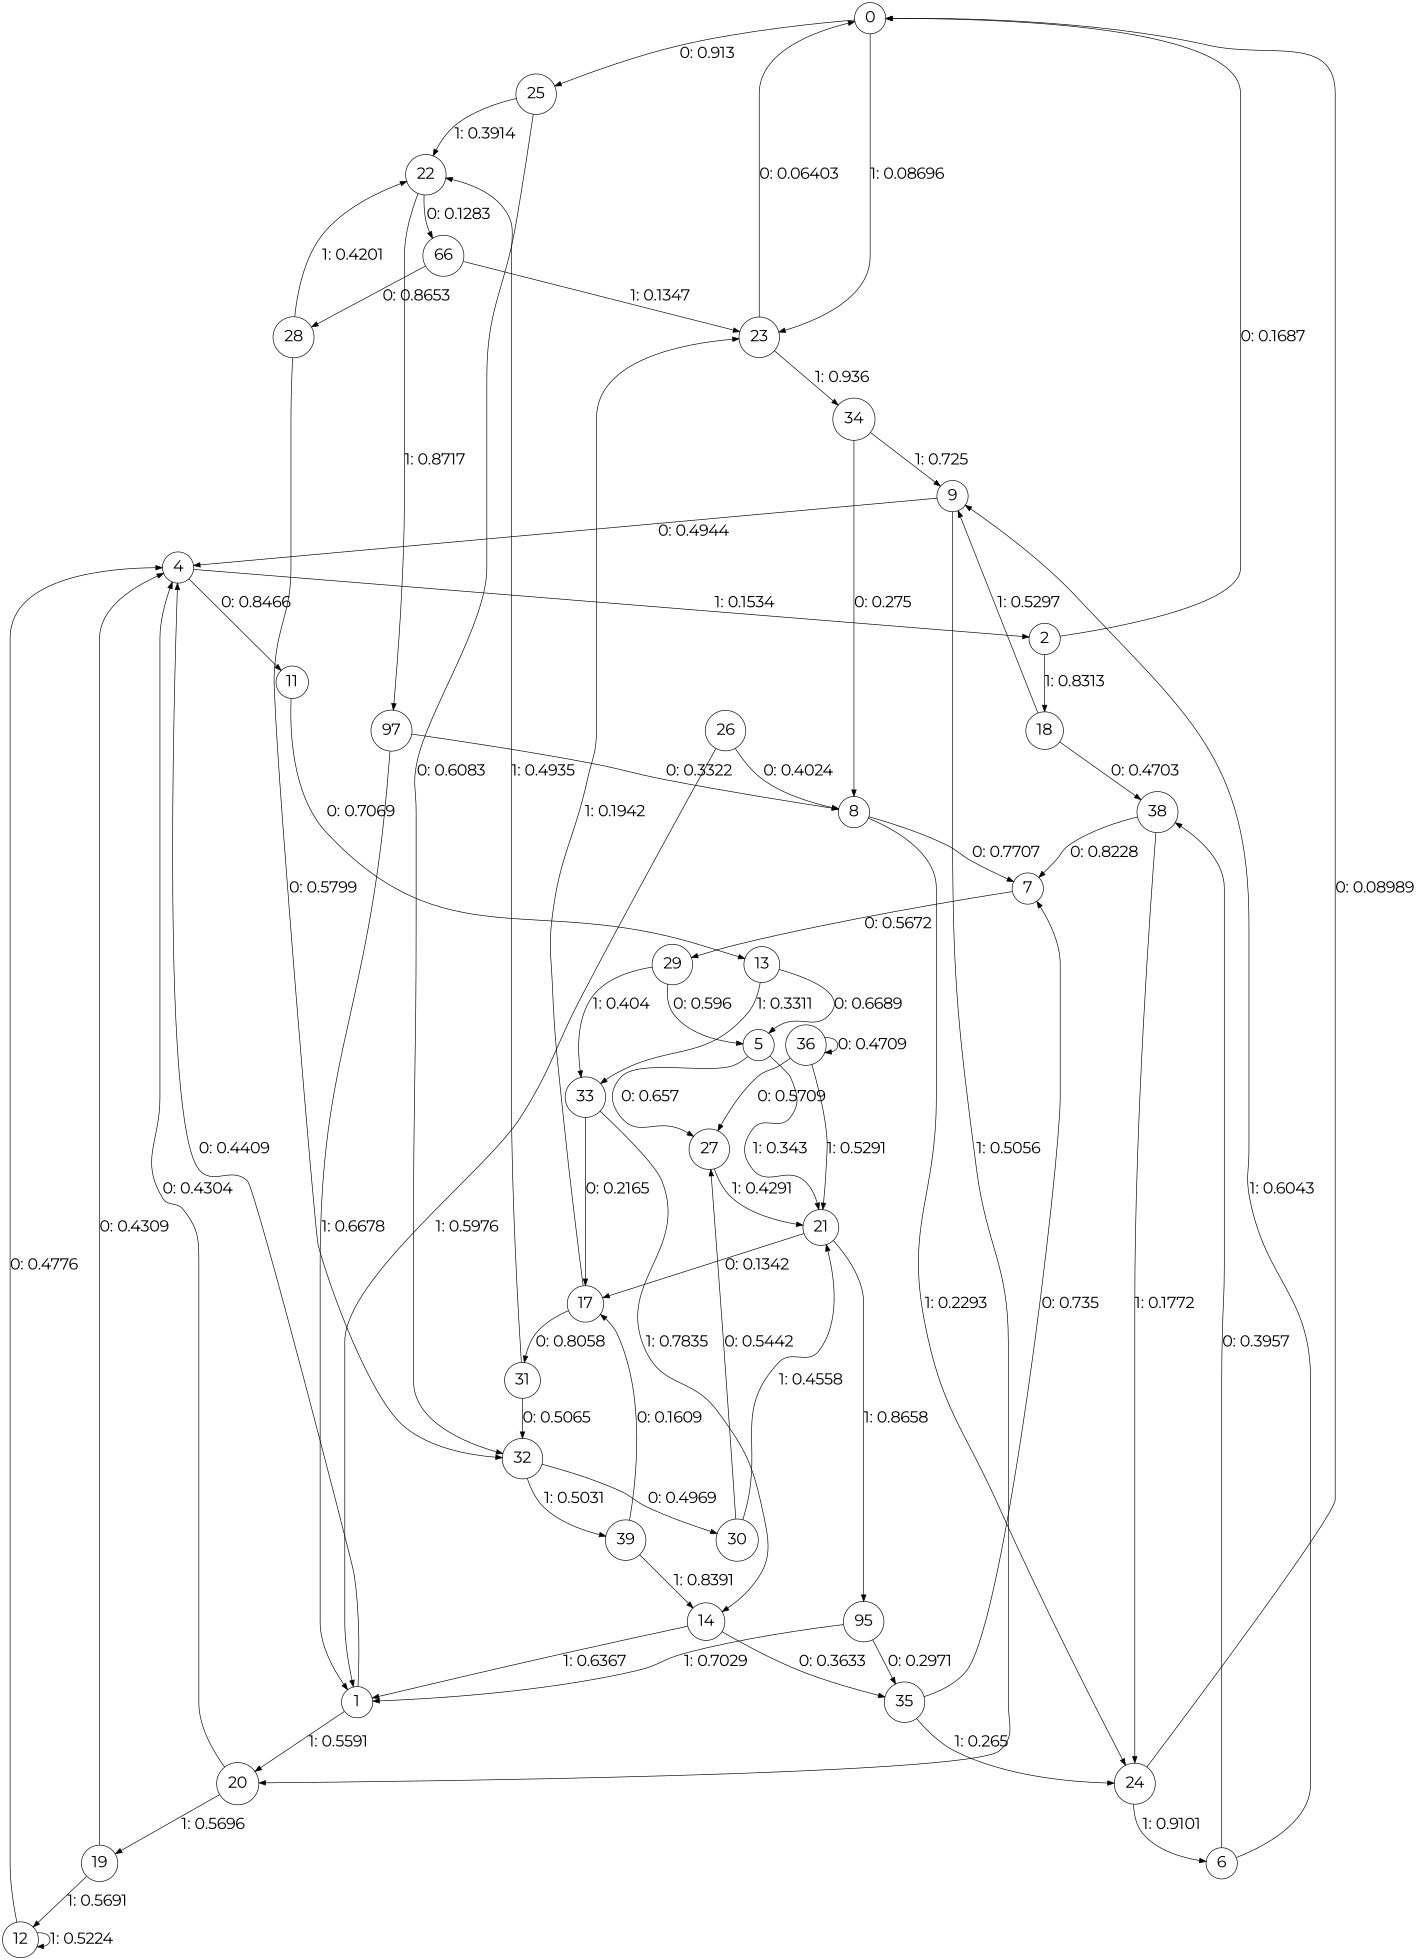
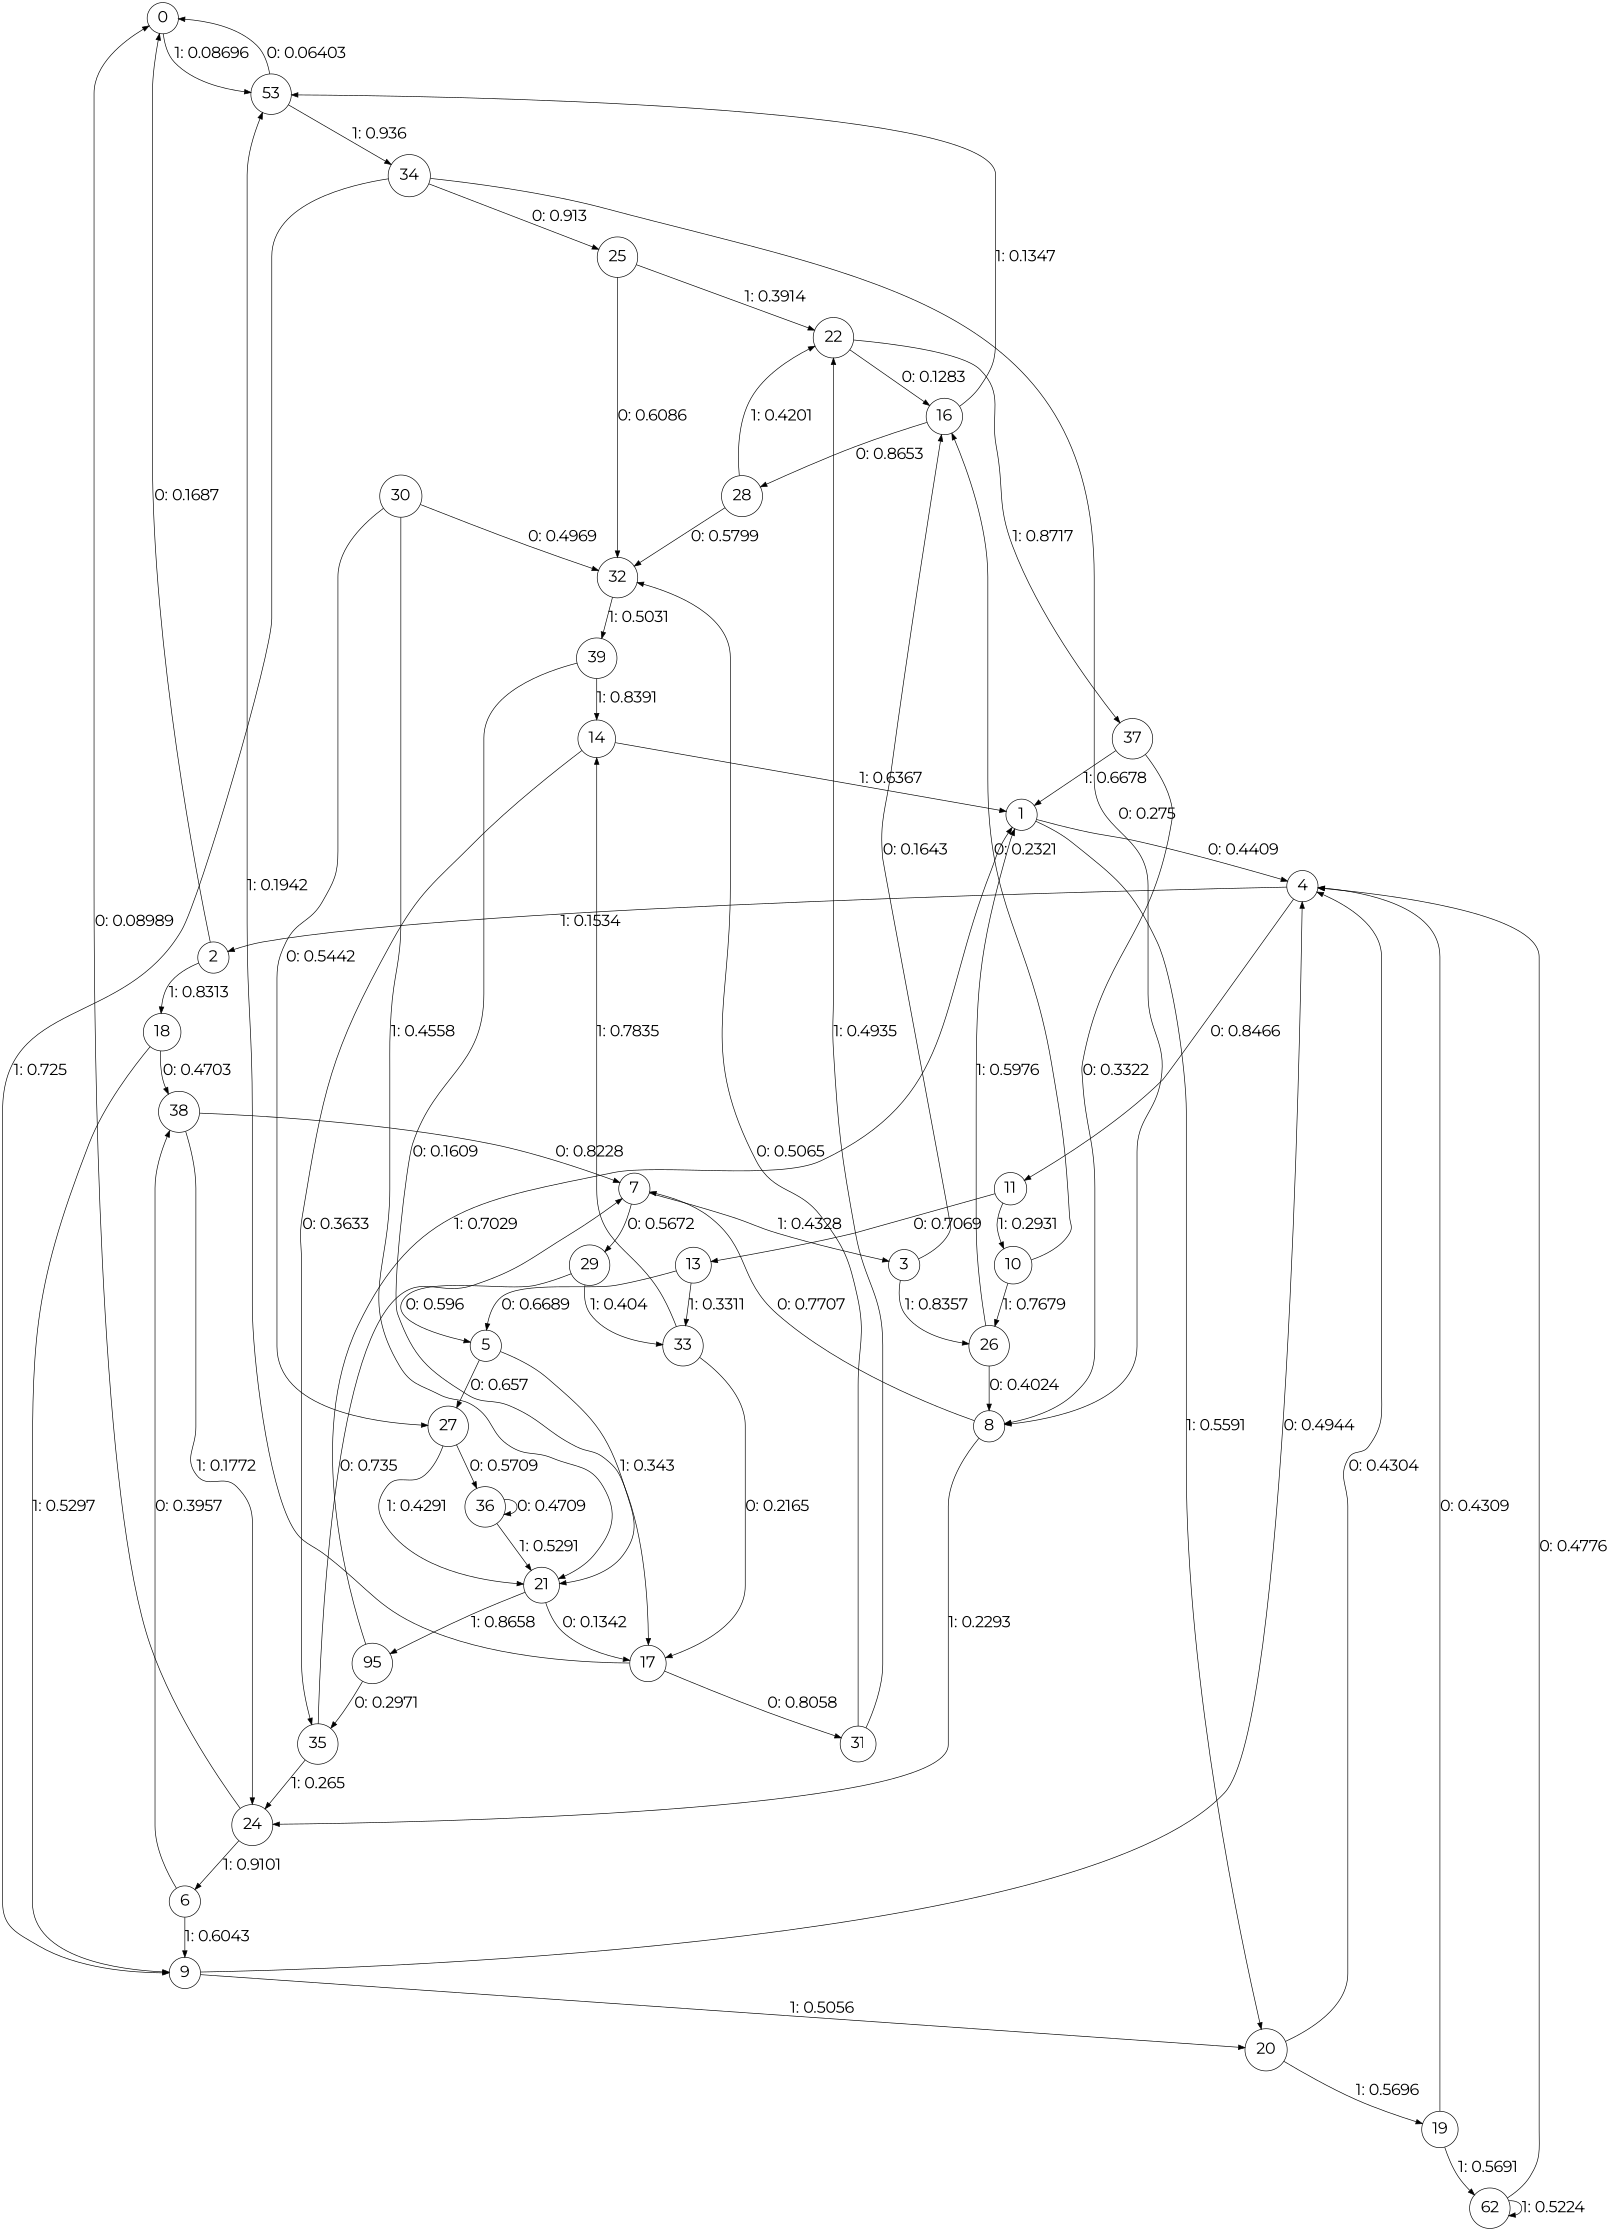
edge "0" -> "25": now "34" -> "25"
node "66": label "66" -> "16"
node "23": label "23" -> "53"
node "97": label "97" -> "37"
edge "25" -> "32": label "0: 0.6083   " -> "0: 0.6086   "
edge "36" -> "27": reversed
node "3": added
node "10": added
edge "32" -> "30": reversed
node "12": label "12" -> "62"
